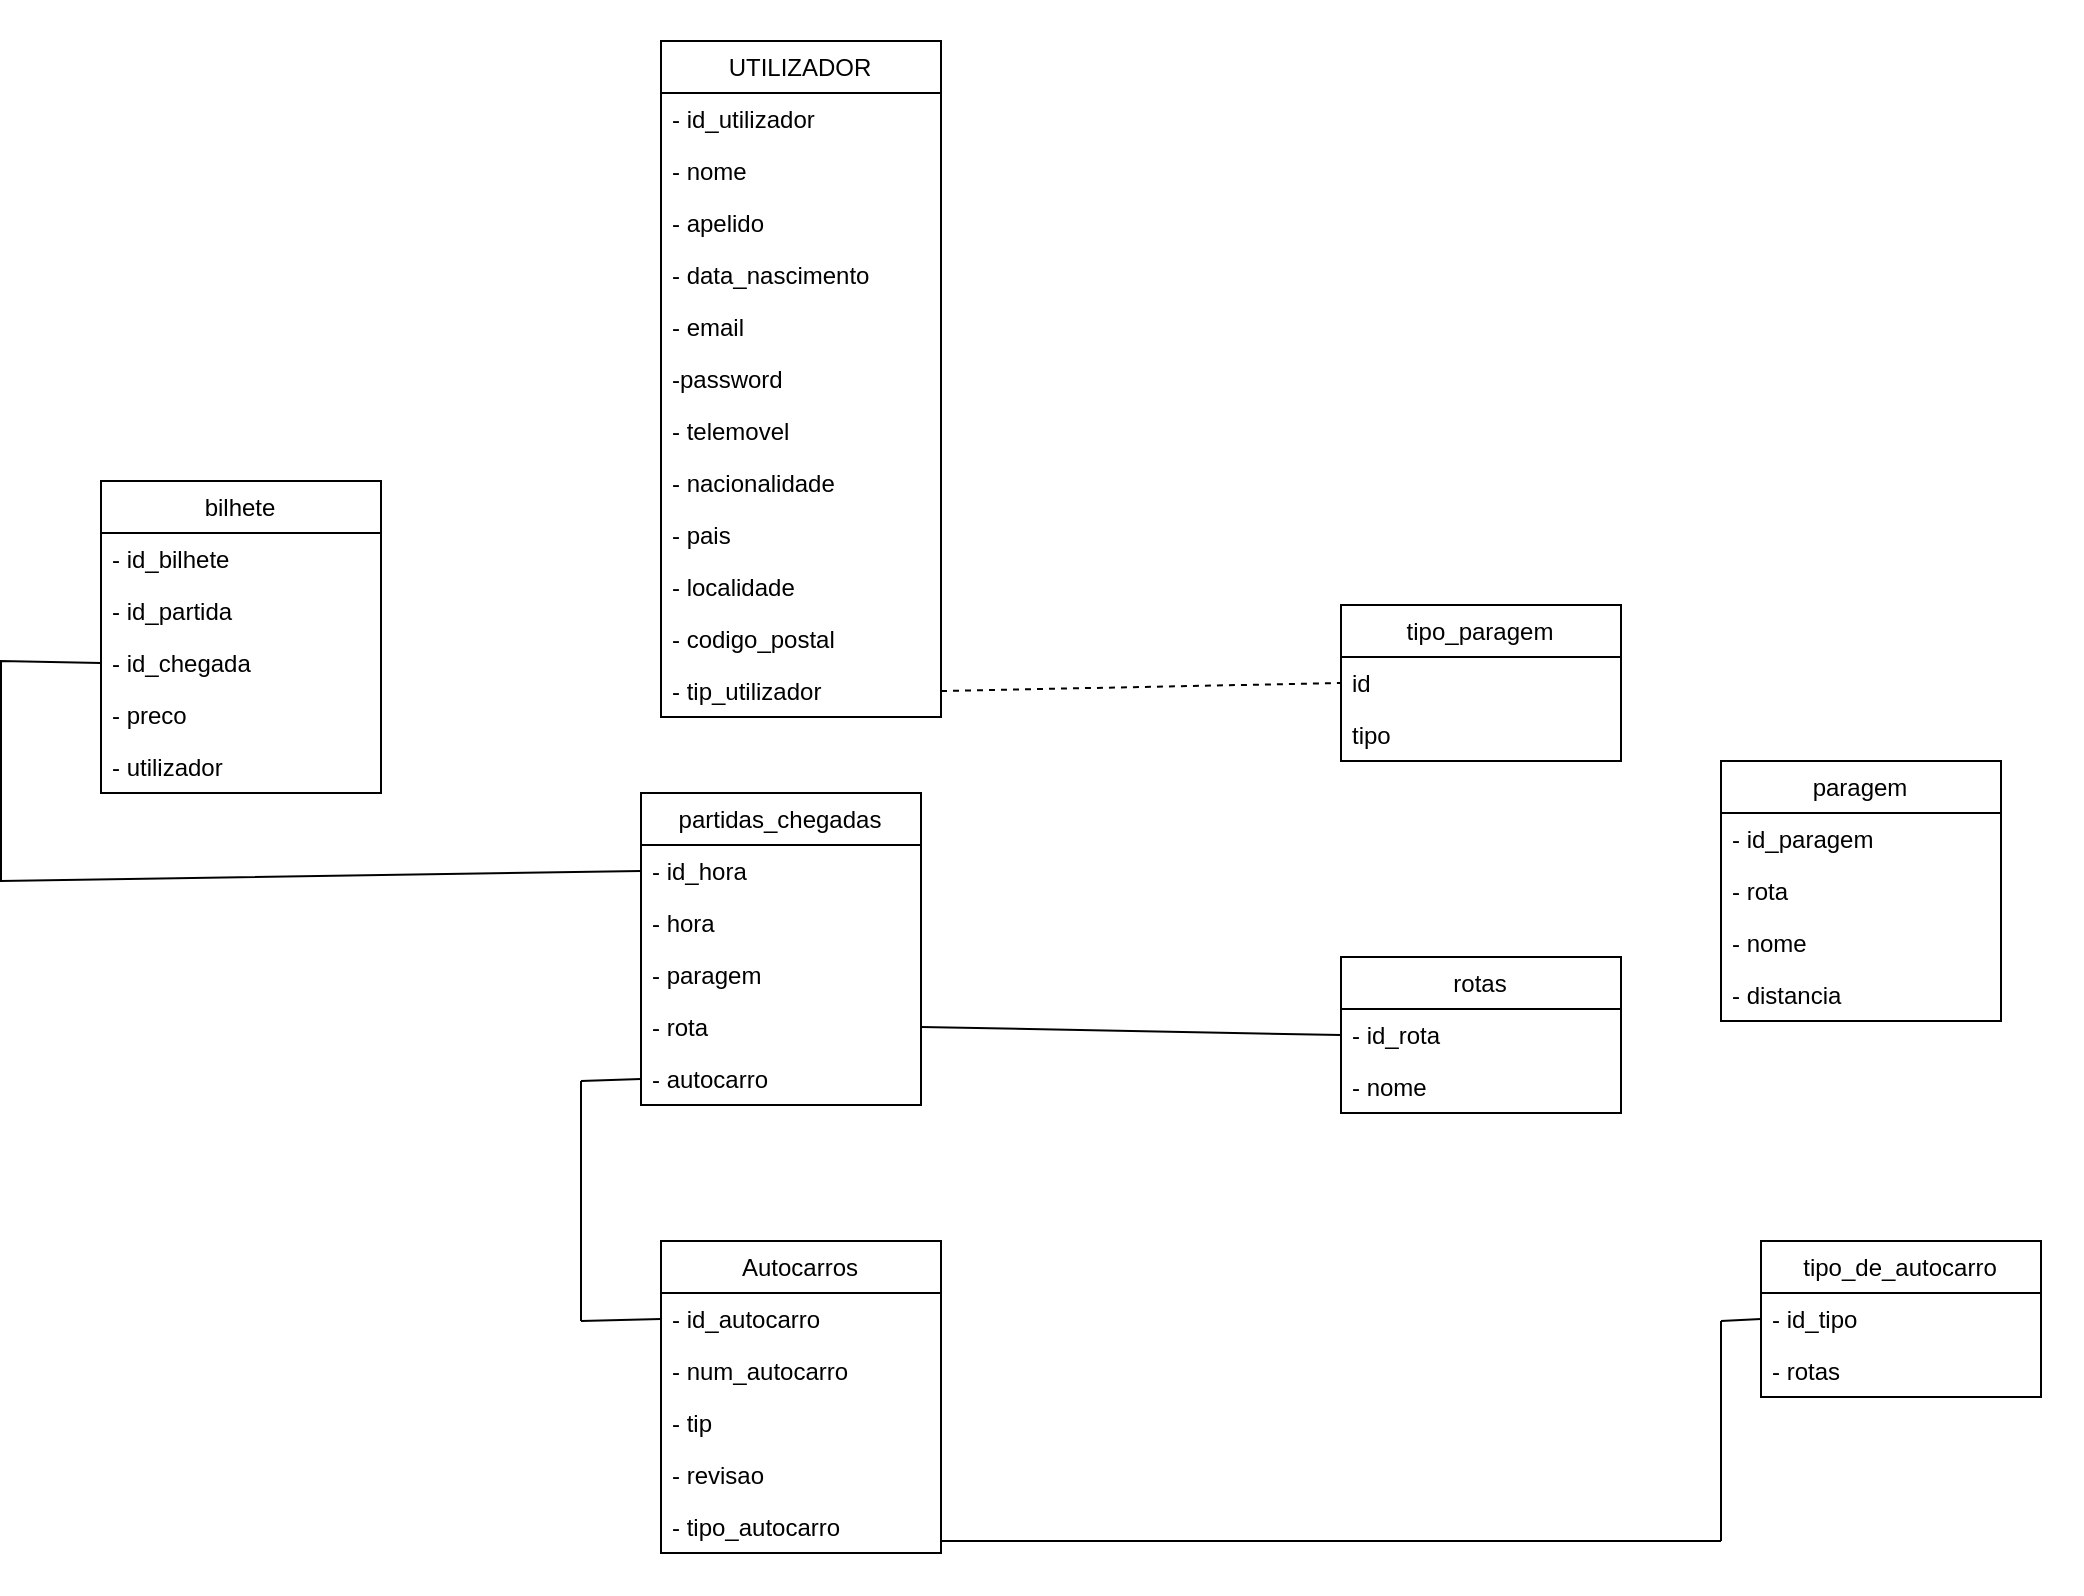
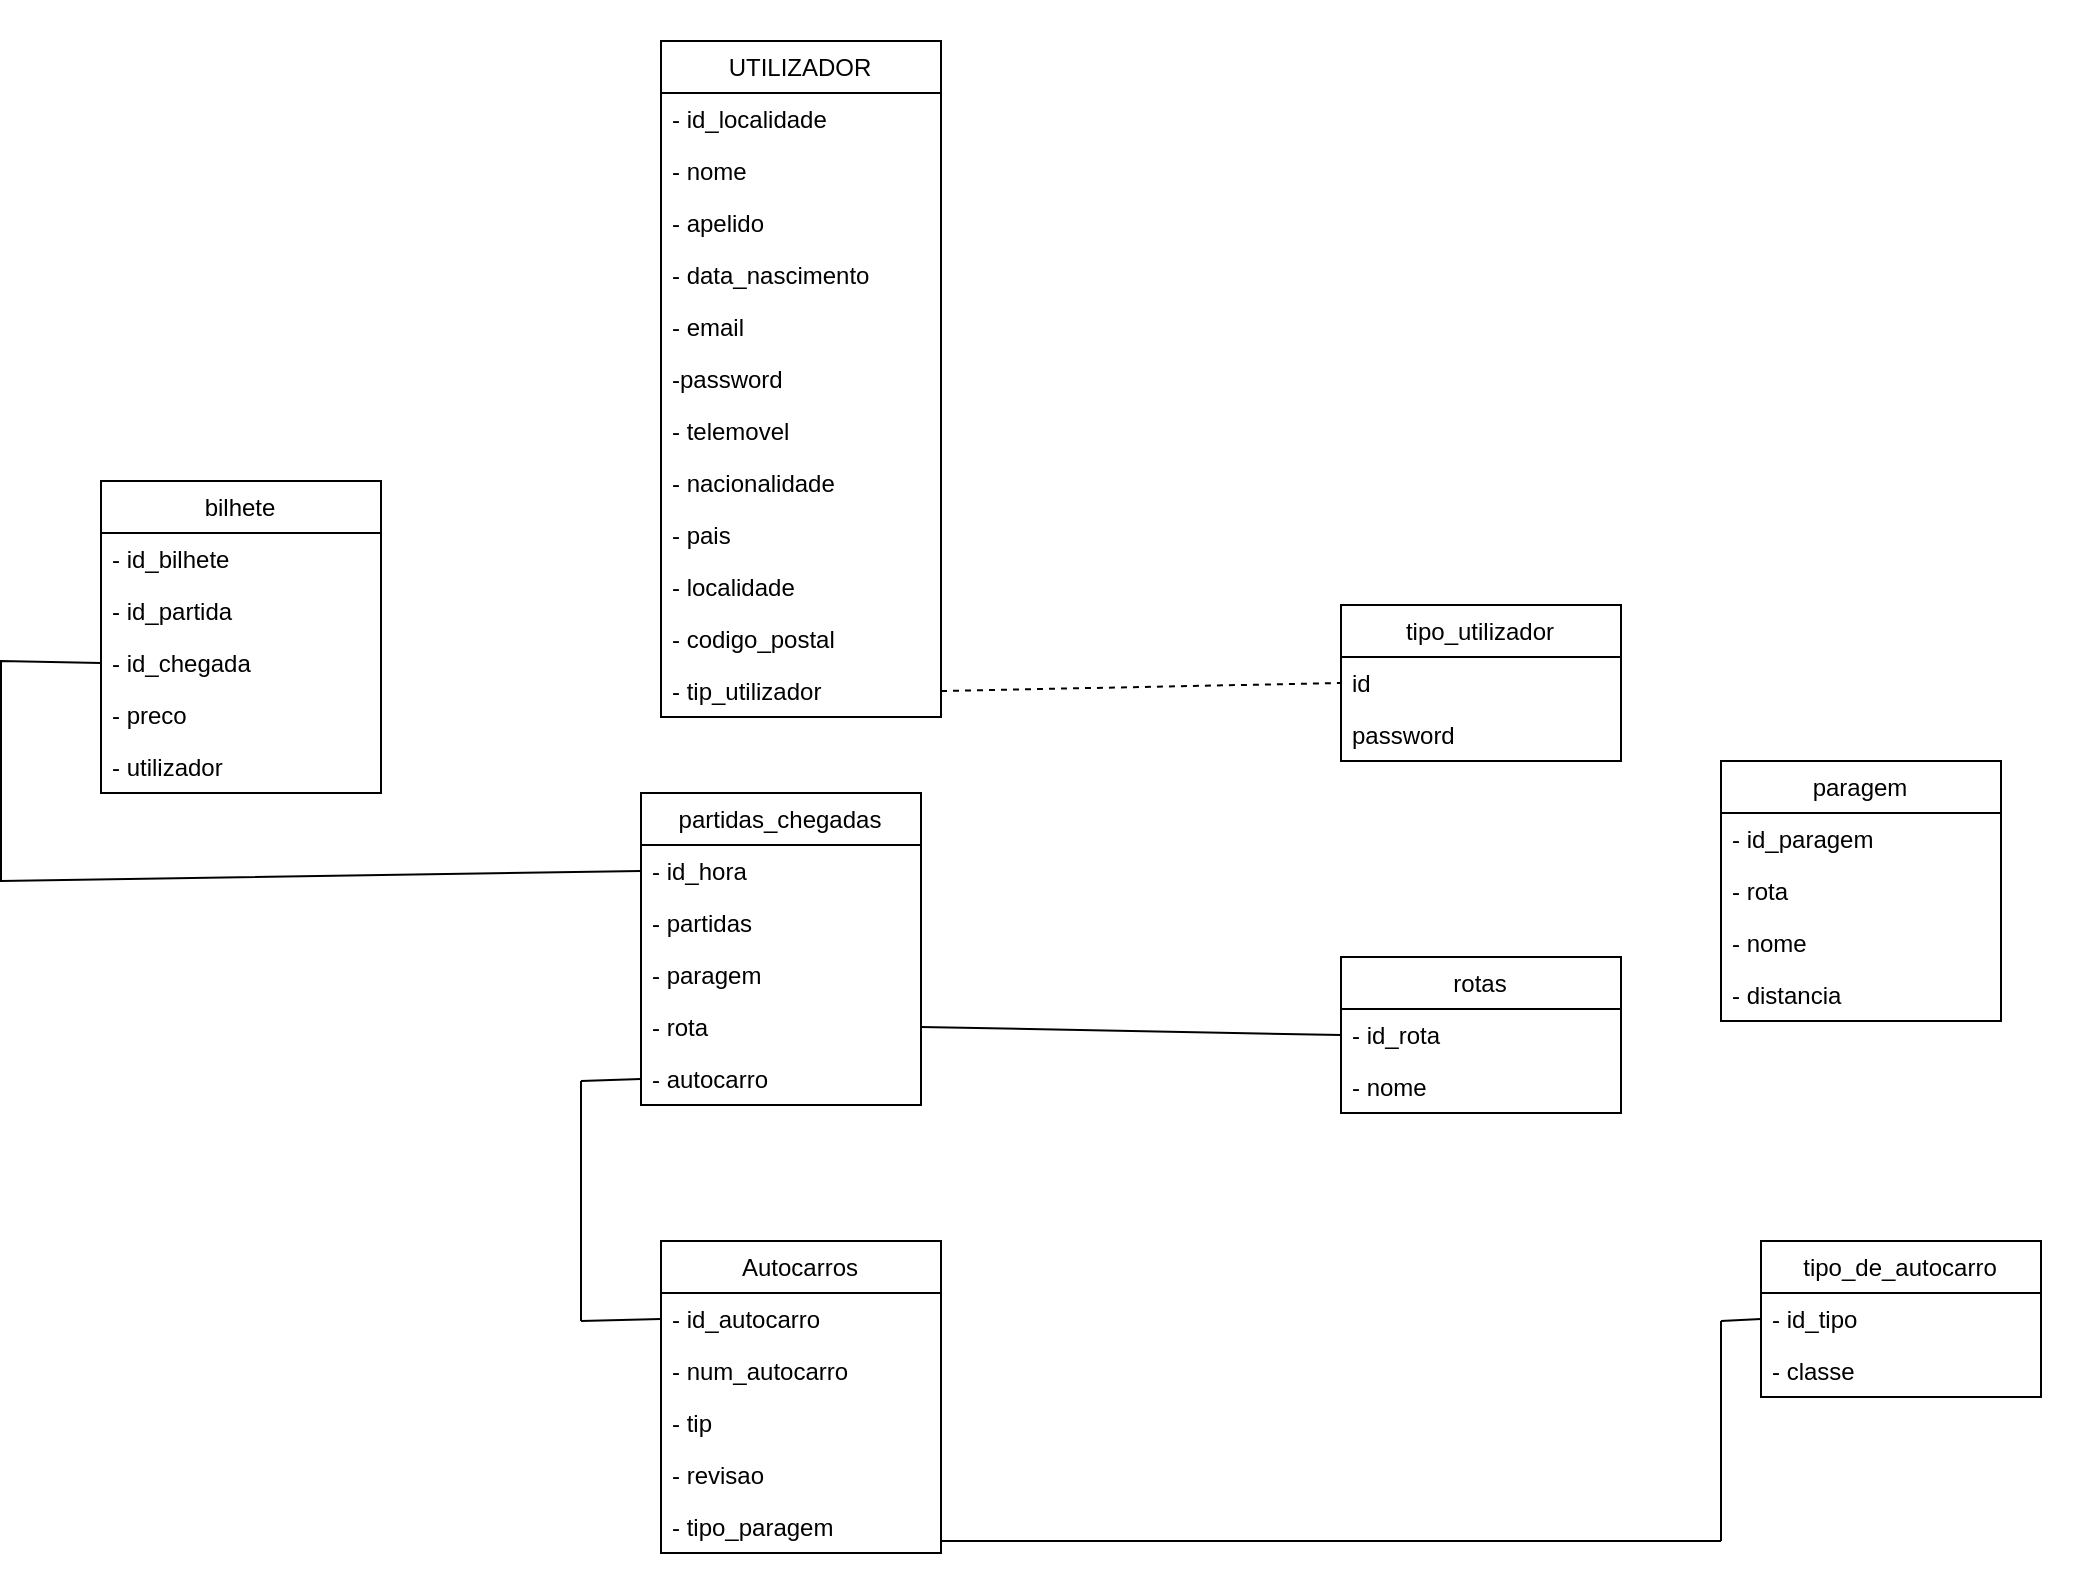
node "- id_utilizador": label "- id_utilizador" -> "- id_localidade"
node "tipo_paragem": label "tipo_paragem" -> "tipo_utilizador"
node "tipo": label "tipo" -> "password"
node "- hora": label "- hora" -> "- partidas"
node "- rotas": label "- rotas" -> "- classe"
node "- tipo_autocarro": label "- tipo_autocarro" -> "- tipo_paragem"
